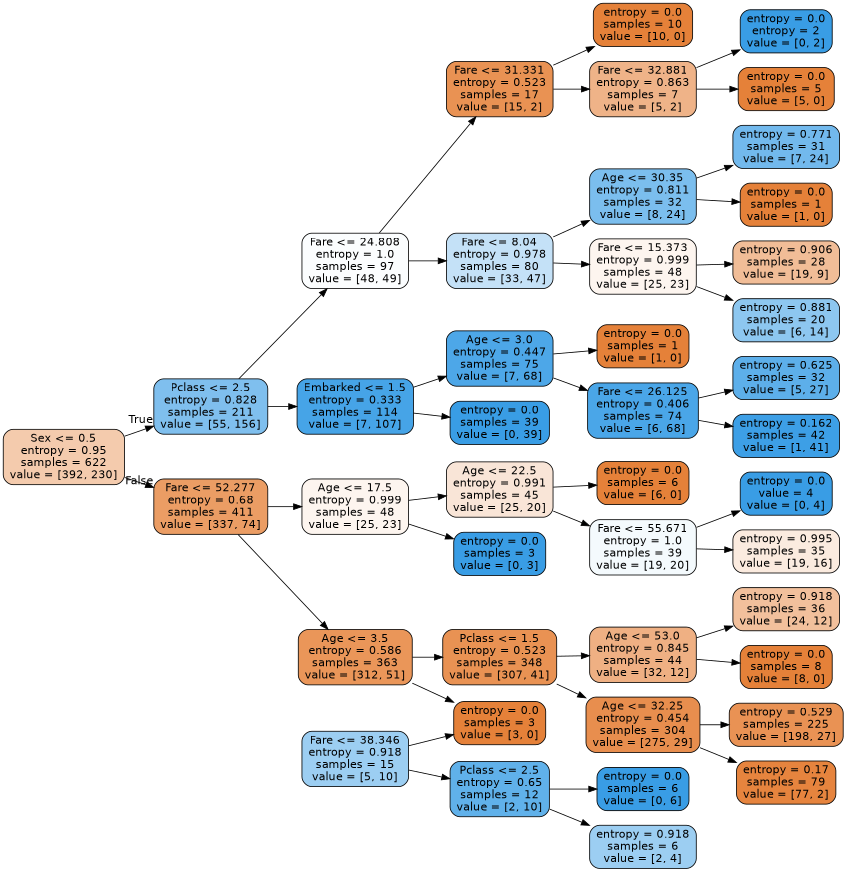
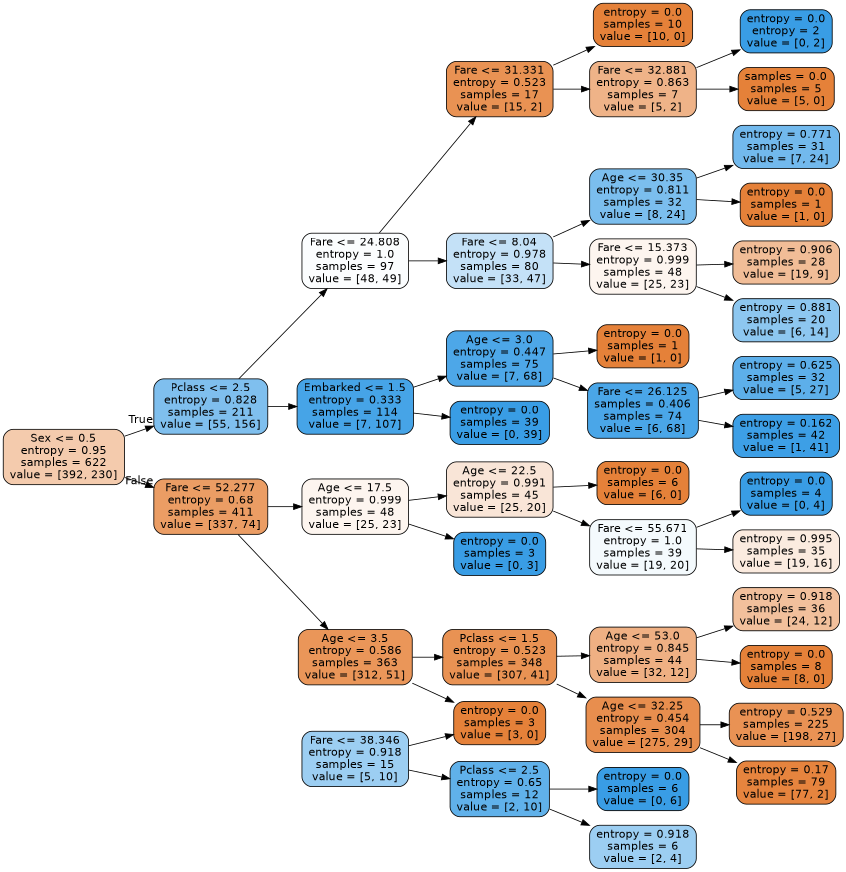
node "entropy = 0.0 samples = 5 value = [5, 0]": label "entropy = 0.0 samples = 5 value = [5, 0]" -> "samples = 0.0 samples = 5 value = [5, 0]"
node "Fare <= 26.125 entropy = 0.406 samples = 74 value = [6, 68]": label "Fare <= 26.125 entropy = 0.406 samples = 74 value = [6, 68]" -> "Fare <= 26.125 samples = 0.406 samples = 74 value = [6, 68]"
node "entropy = 0.0 value = 4 value = [0, 4]": label "entropy = 0.0 value = 4 value = [0, 4]" -> "entropy = 0.0 samples = 4 value = [0, 4]"
